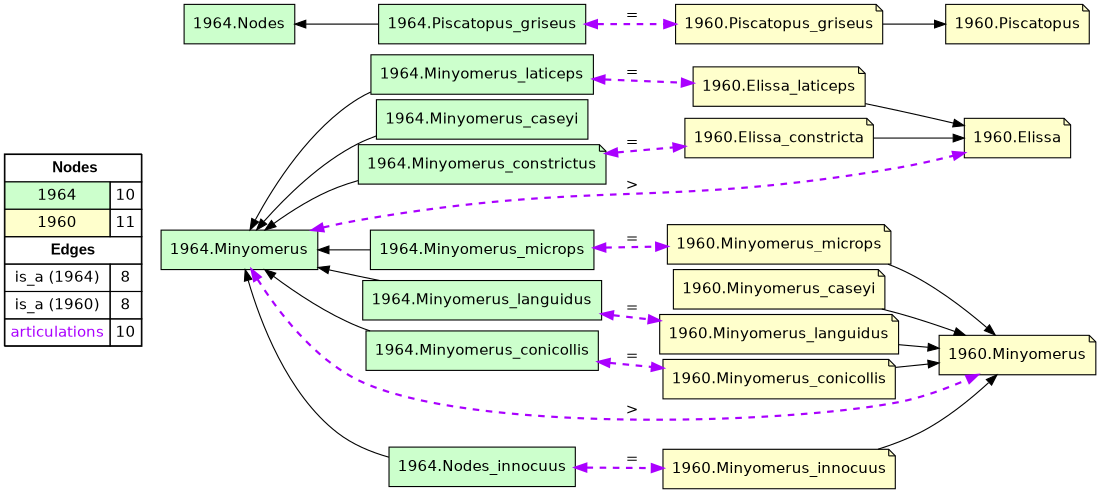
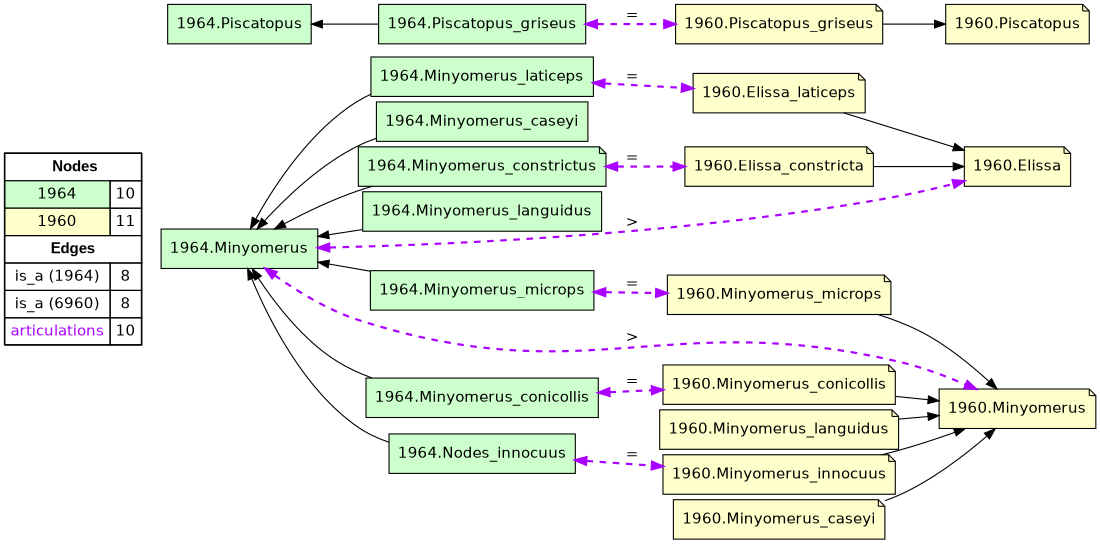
node "1964.Nodes": label "1964.Nodes" -> "1964.Piscatopus"
node "Nodes": text "is_a (1960)" -> "is_a (6960)"
edge "1964.Minyomerus_languidus" -- "1960.Minyomerus_languidus": removed, label "="
